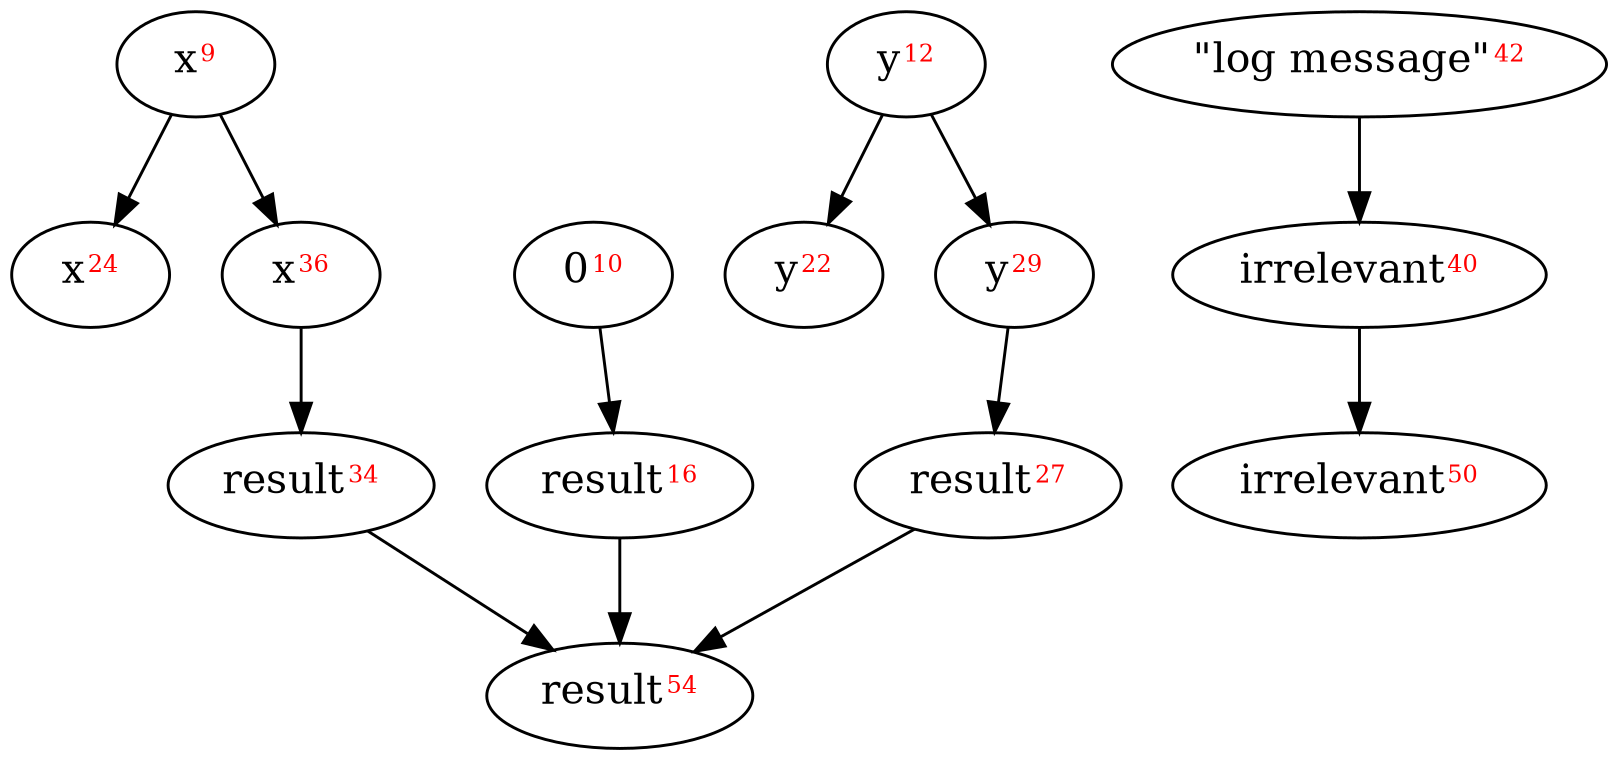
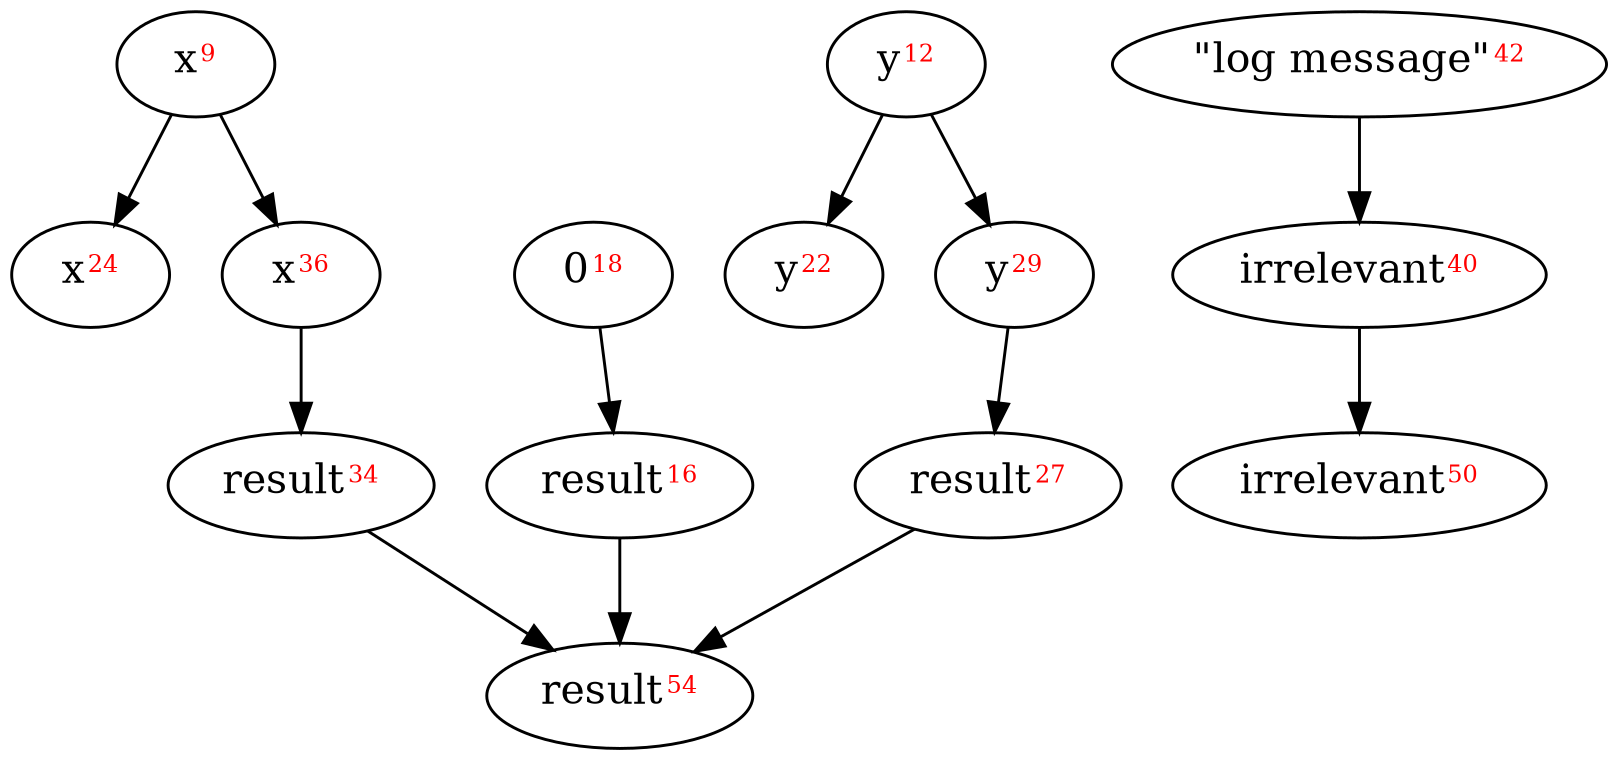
node "0": text "10" -> "18"
